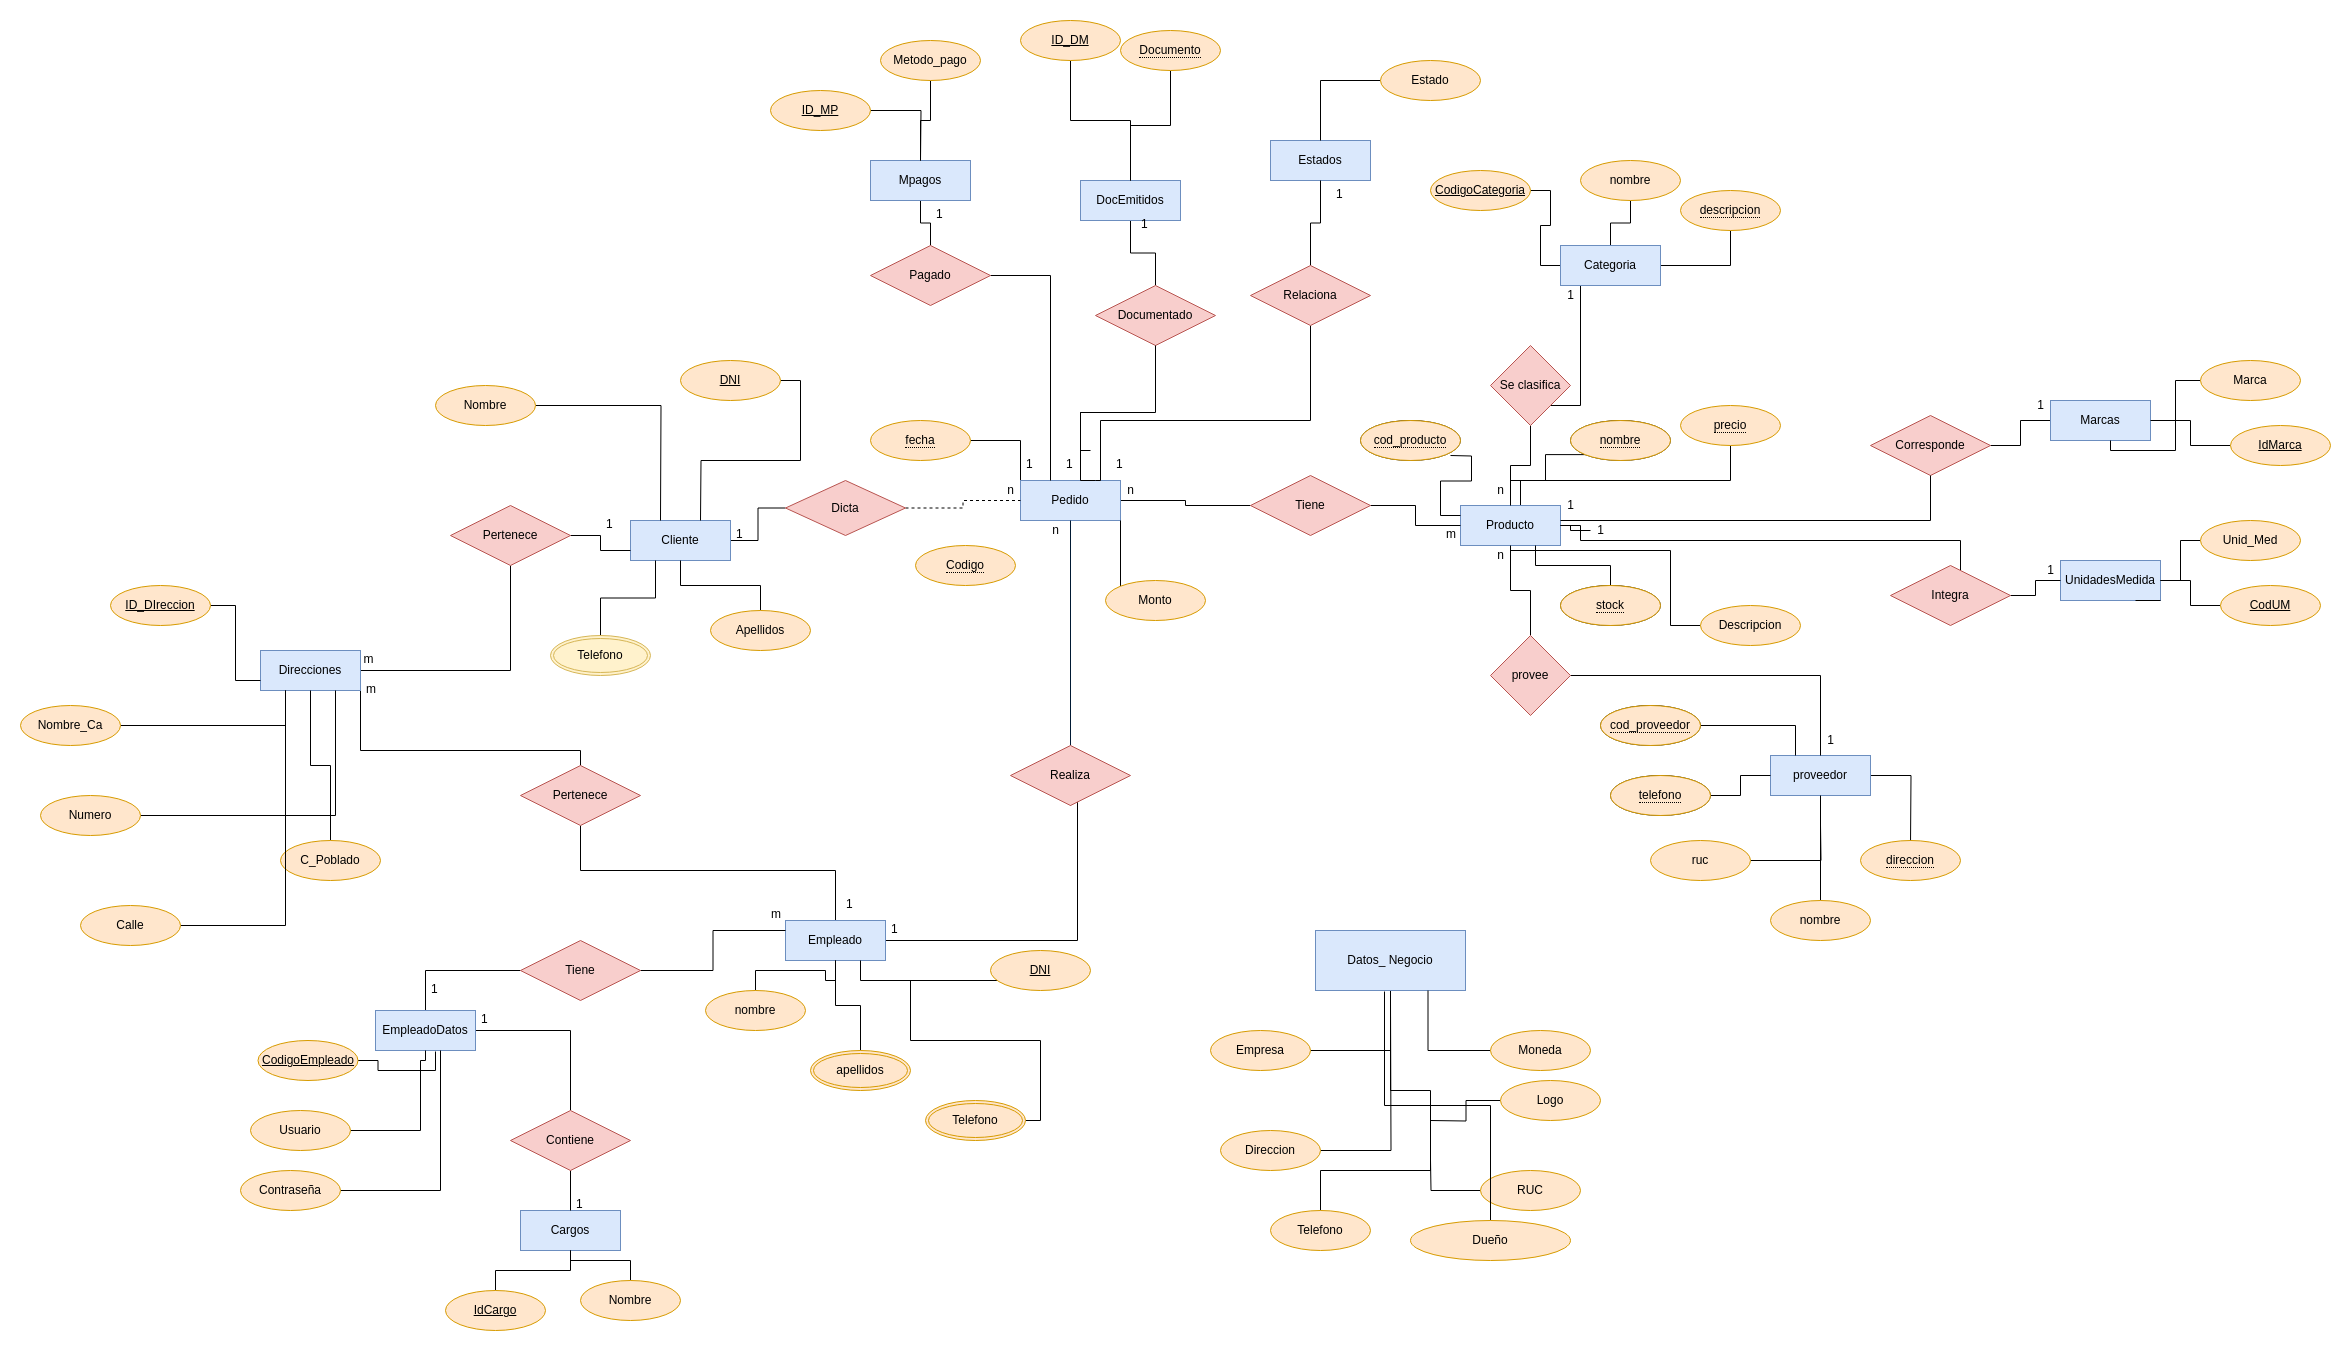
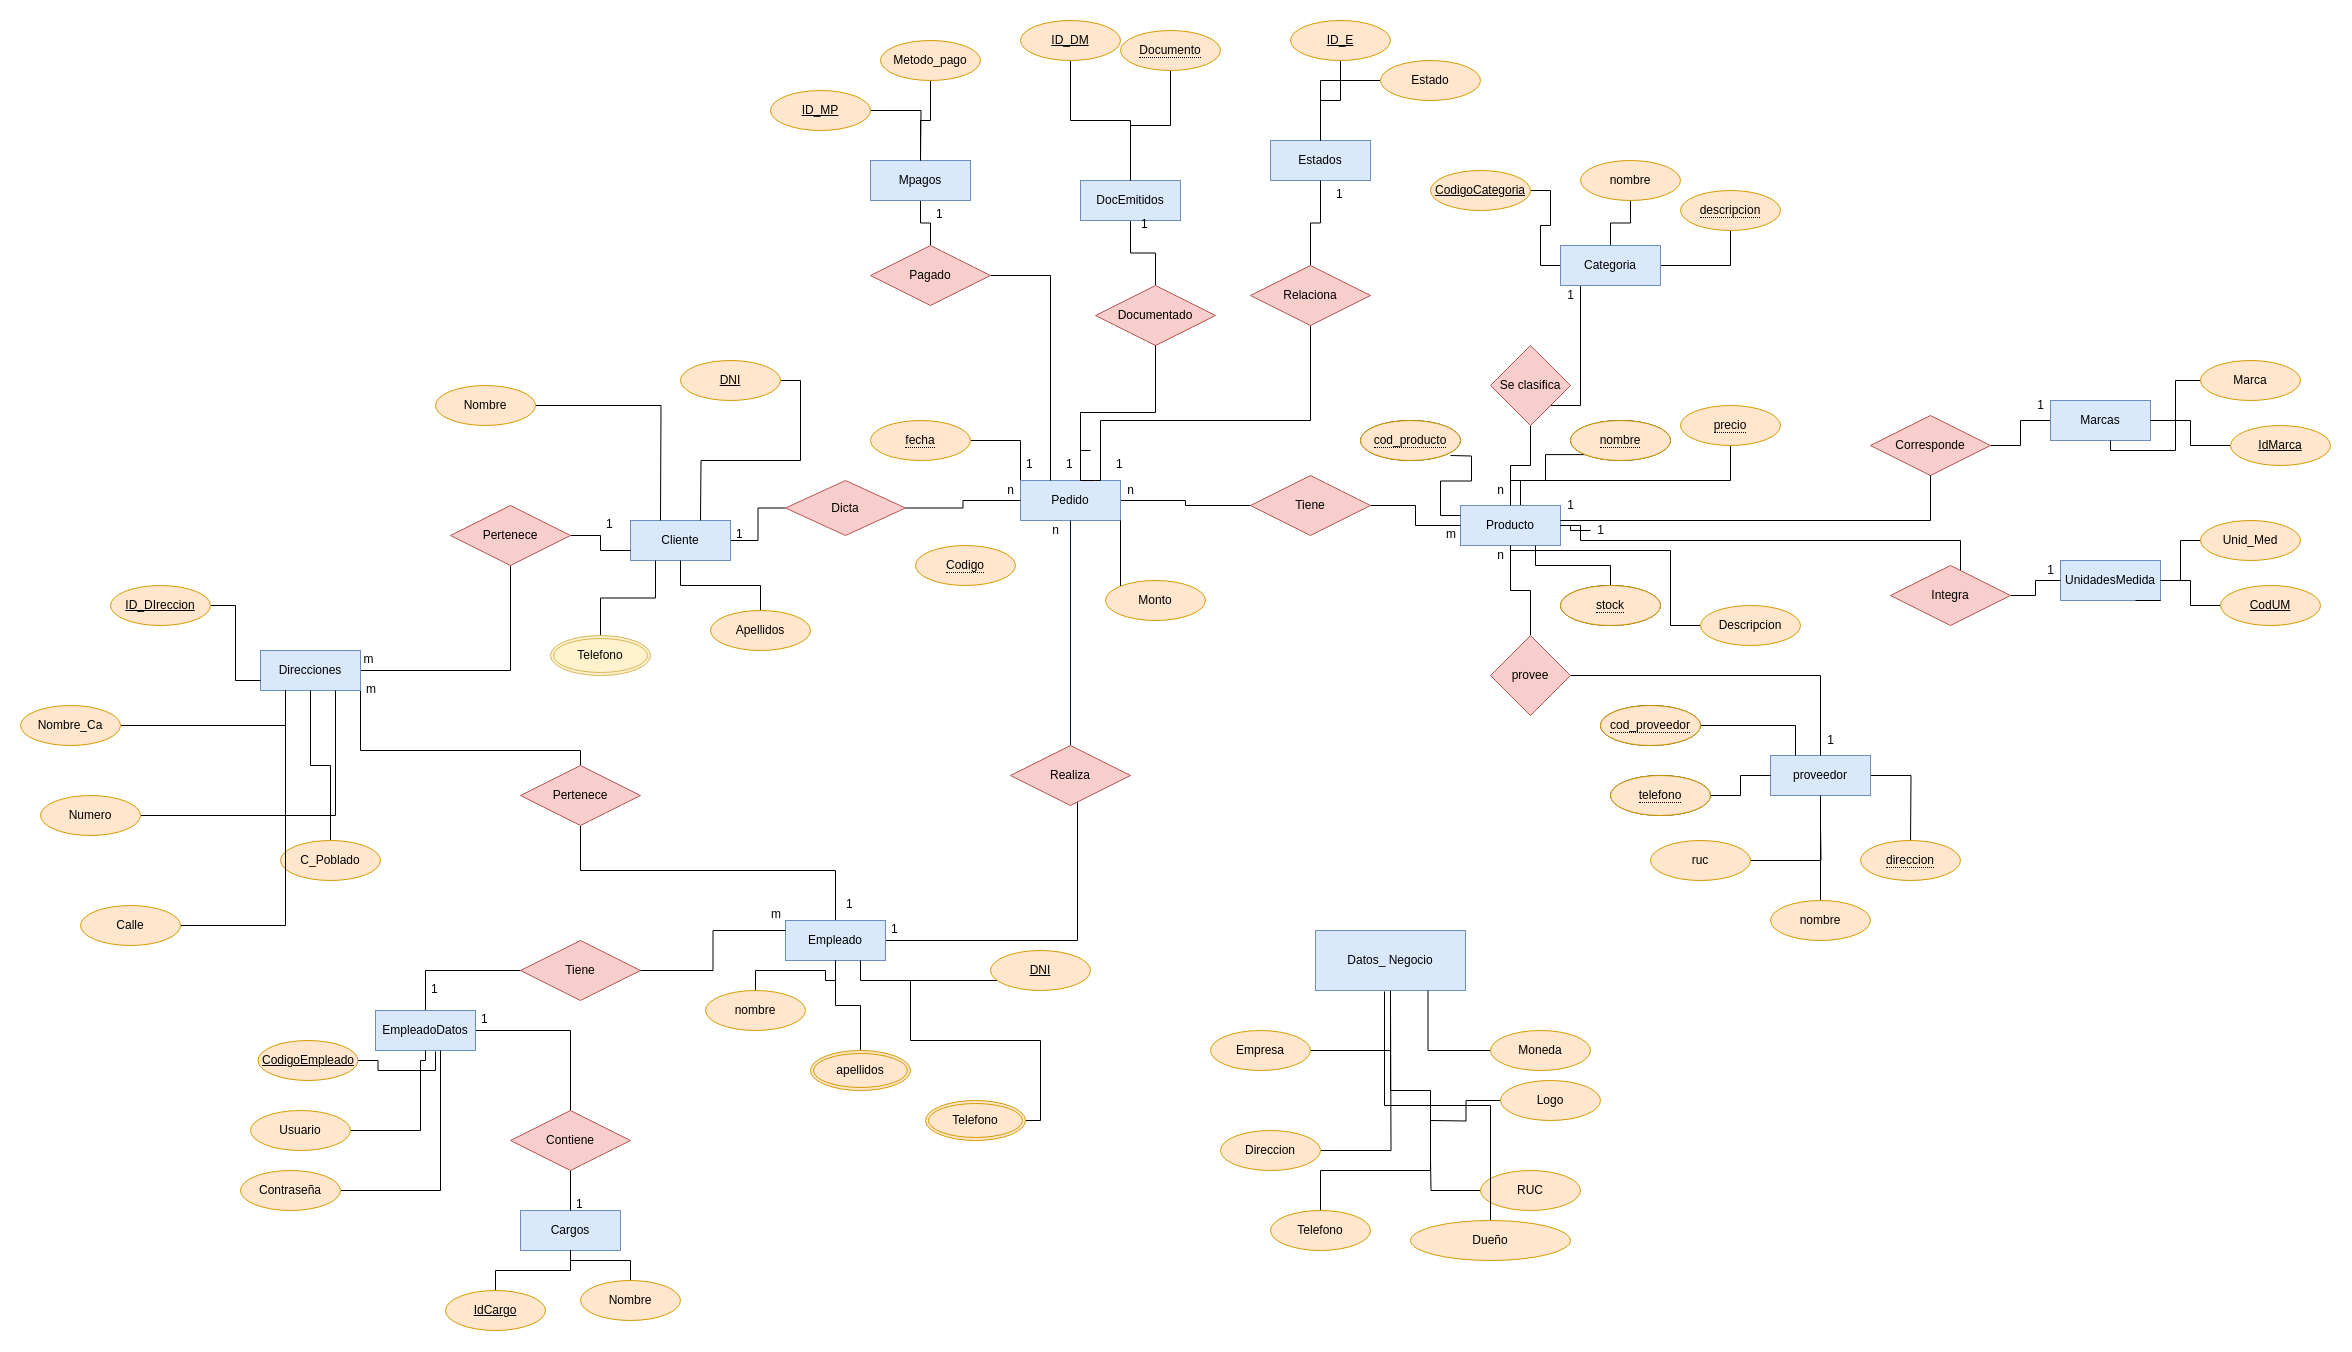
node "ID_E": added
edge "ID_E" -- "Estados": added
edge "Pedido" -- "Dicta": style dashed -> solid
